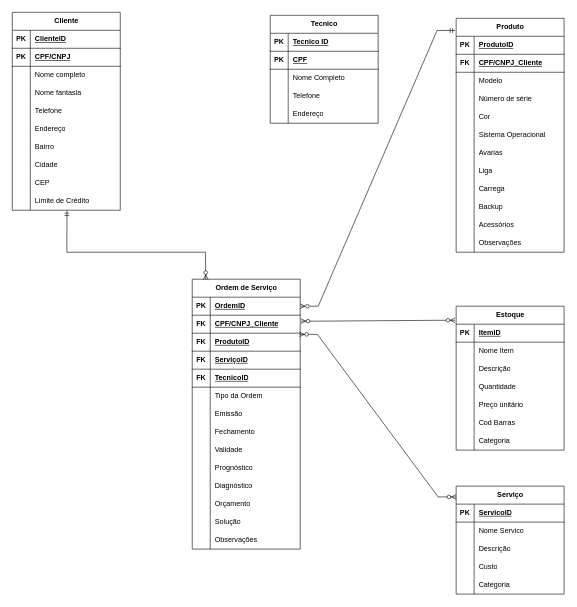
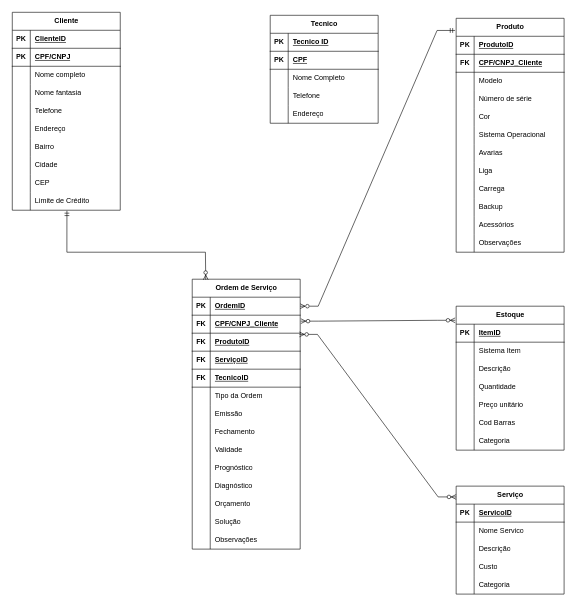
node "Nome Item": label "Nome Item" -> "Sistema Item"
